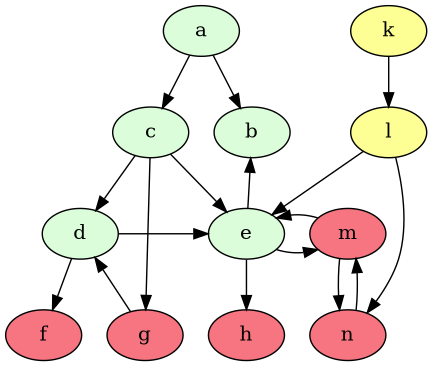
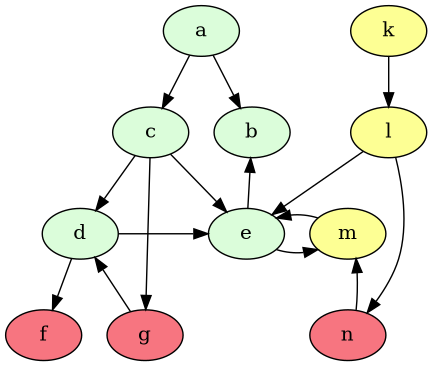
node "m": fillcolor #f77580 -> #fdff94
edge "m" -> "n": removed
node "h": removed
